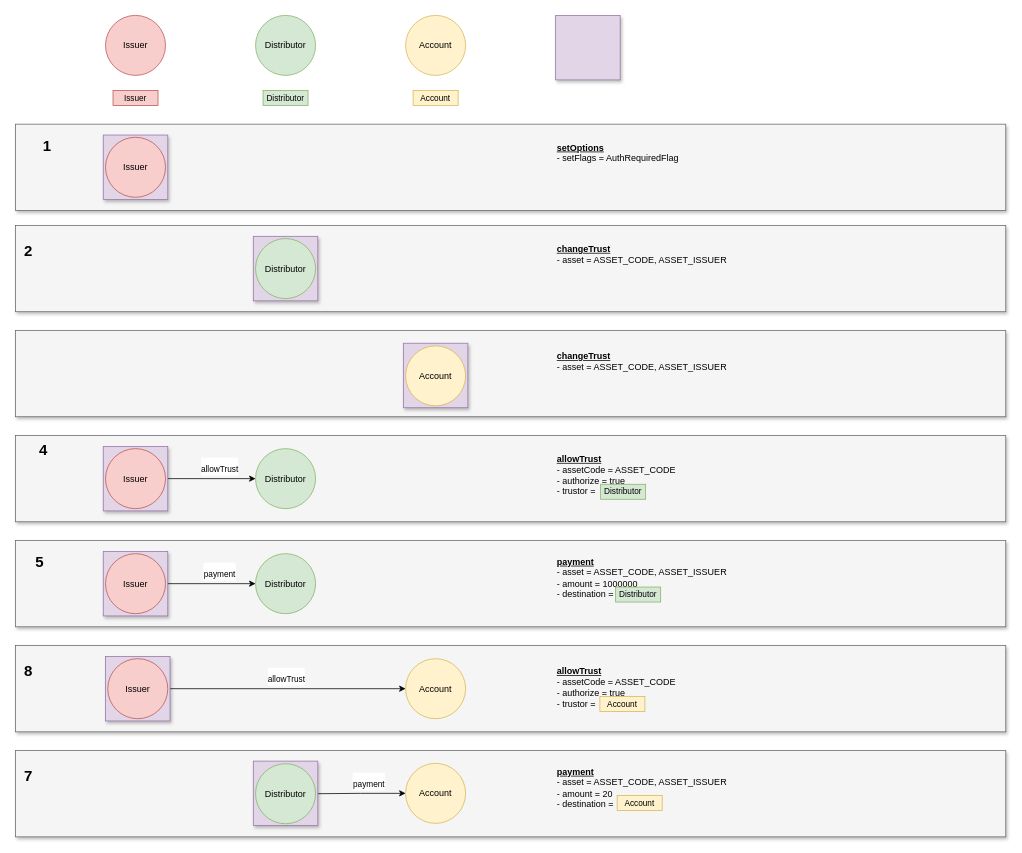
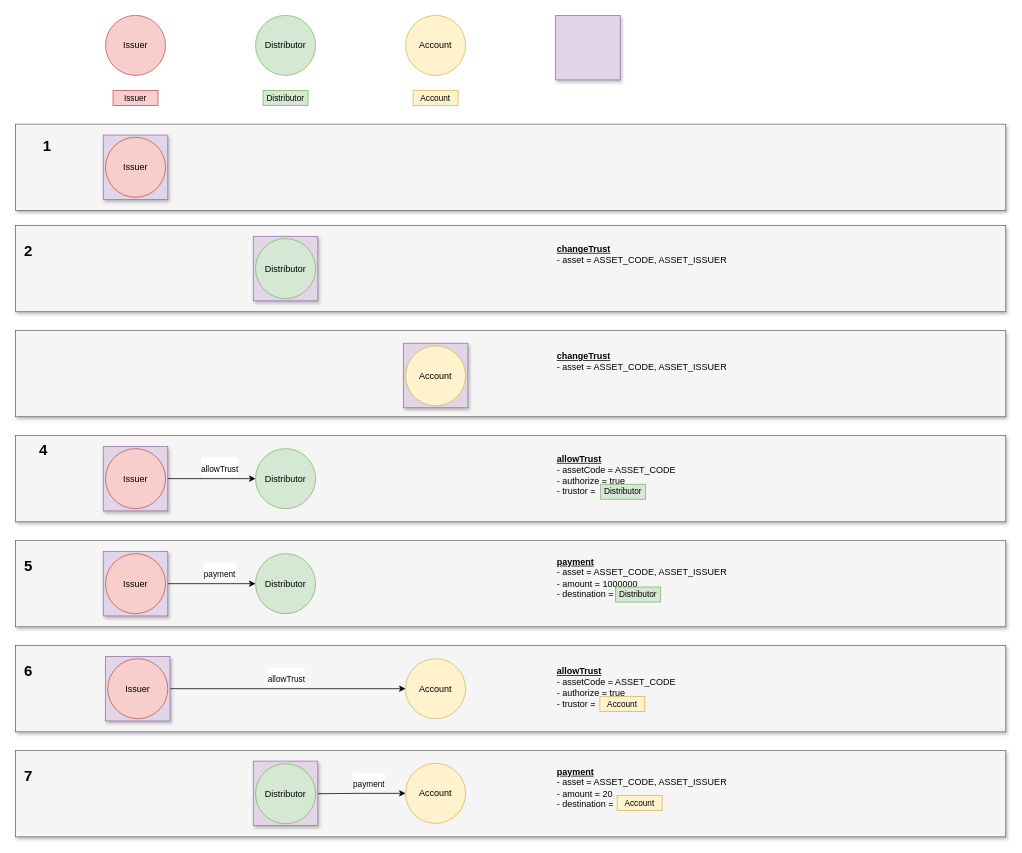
node "setOptions - setFlags = AuthRequiredFlag": removed
node "5": moved (57, 561) -> (45, 565)
node "8": label "8" -> "6"
